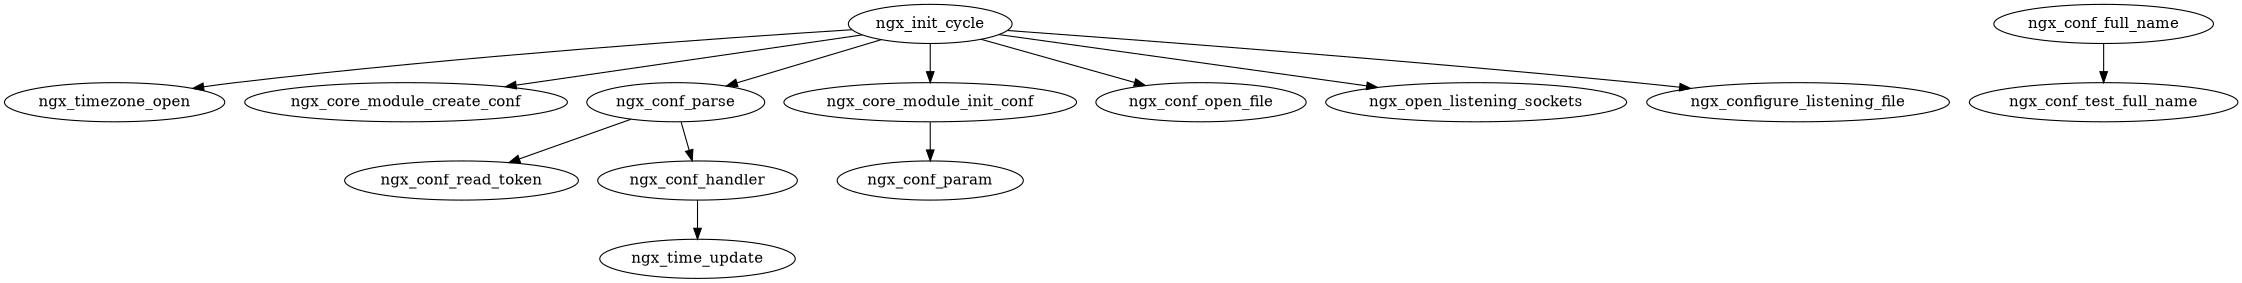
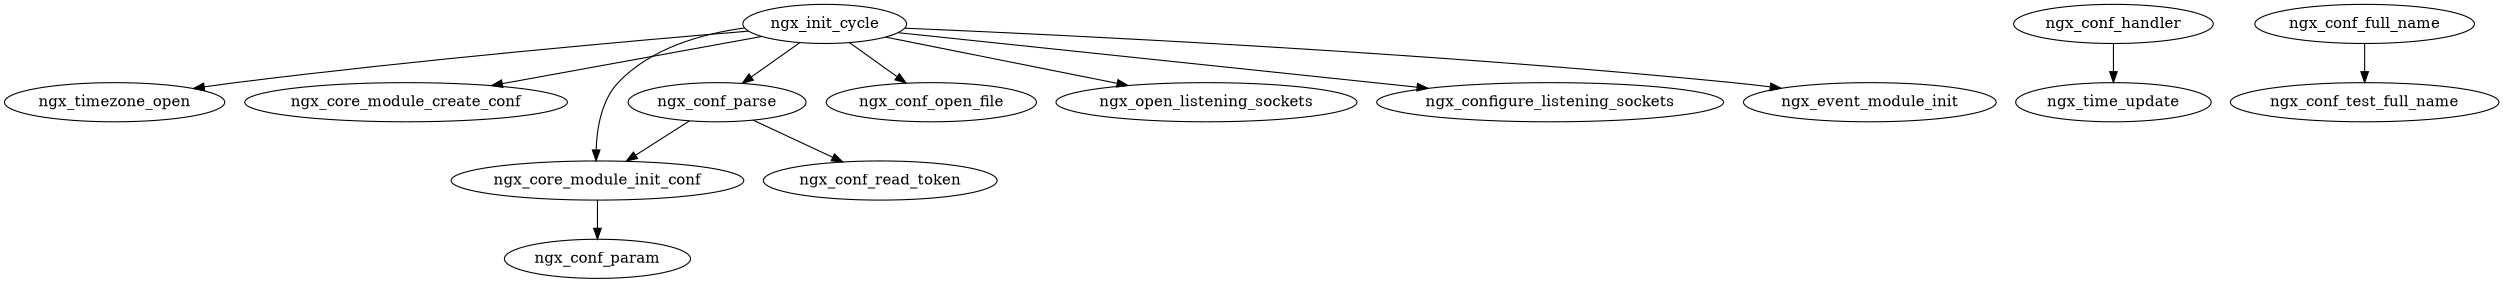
node "ngx_configure_listening_file": label "ngx_configure_listening_file" -> "ngx_configure_listening_sockets"
node "ngx_event_module_init": added
edge "ngx_conf_parse" -> "ngx_conf_handler": now "ngx_conf_parse" -> "ngx_core_module_init_conf"
